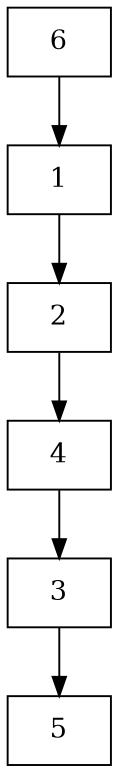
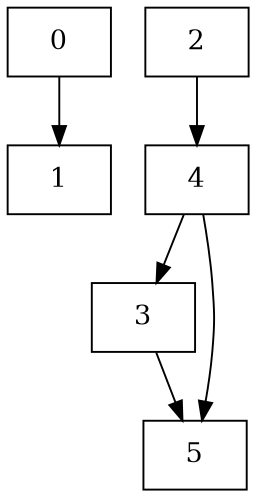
node "6": label "6" -> "0"
edge "1" -> "2": removed
edge "4" -> "5": added
